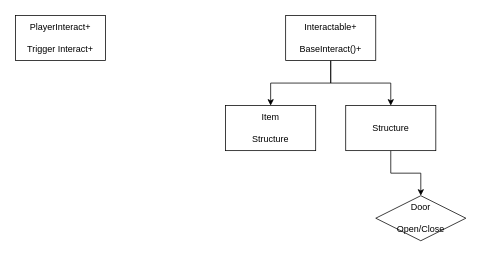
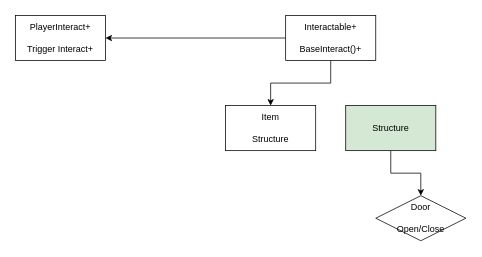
edge "Interactable+ BaseInteract()+" -> "Structure": now "Interactable+ BaseInteract()+" -> "PlayerInteract+ Trigger Interact+"
node "Structure": fillcolor #ffffff -> #d5e8d4
